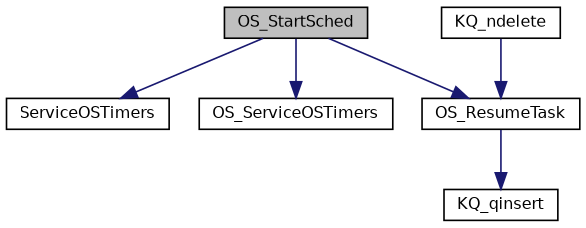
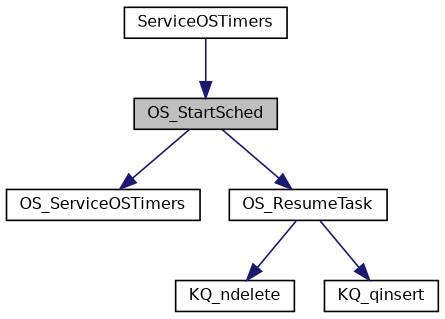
edge "KQ_ndelete" -> "OS_ResumeTask": reversed
edge "OS_StartSched" -> "ServiceOSTimers": reversed
